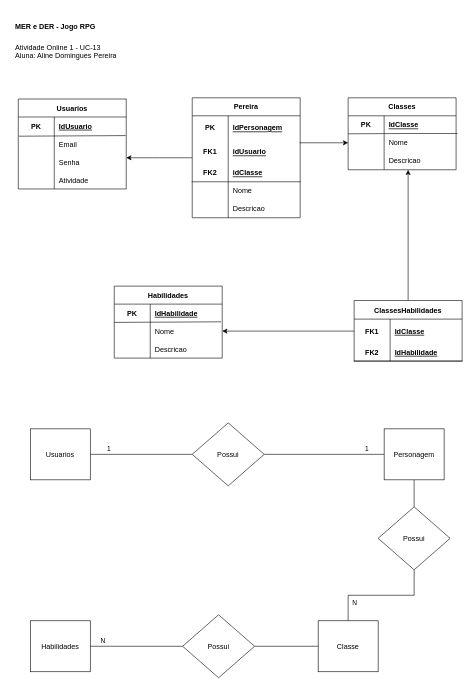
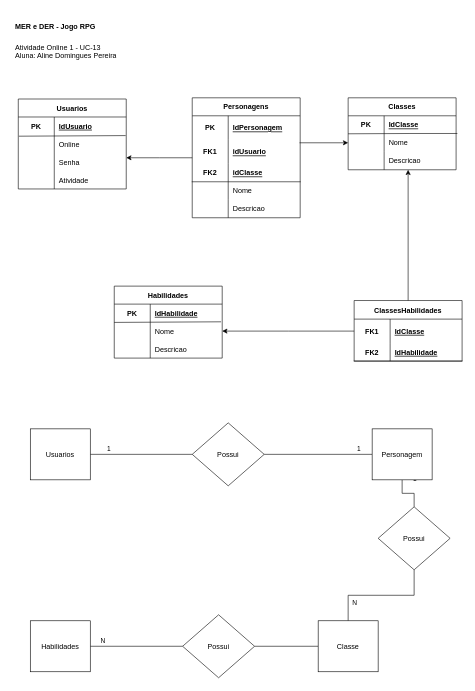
node "Pereira": label "Pereira" -> "Personagens"
node "Email": label "Email" -> "Online"
node "Personagem": moved (414, 454) -> (402, 454)
